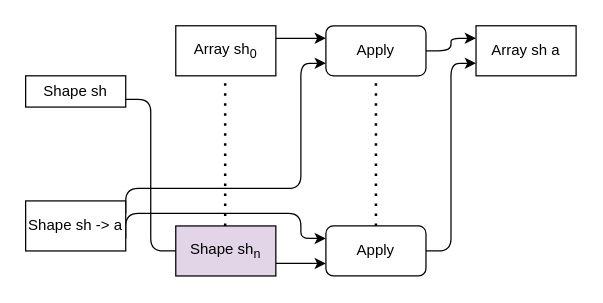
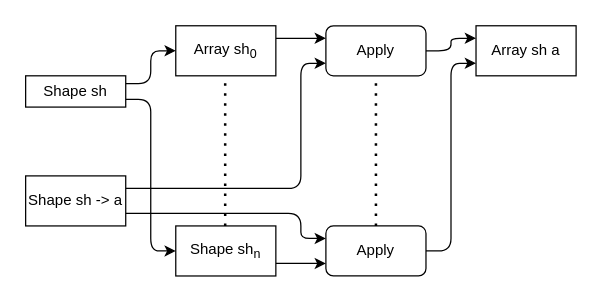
edge "Shape sh" -> "Array sh0": added
node "Shape sh -> a": moved (76, 226) -> (76, 201)
edge "Shape sh" -- "Shape shn": arrowhead none -> classic
node "Shape shn": fillcolor #e1d5e7 -> #ffffff
